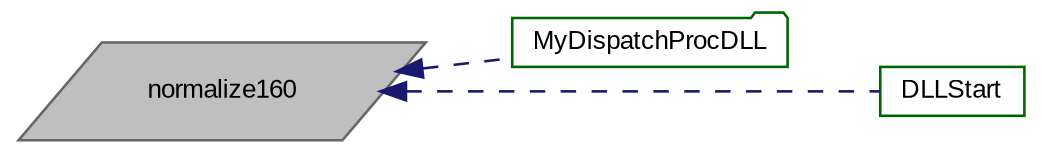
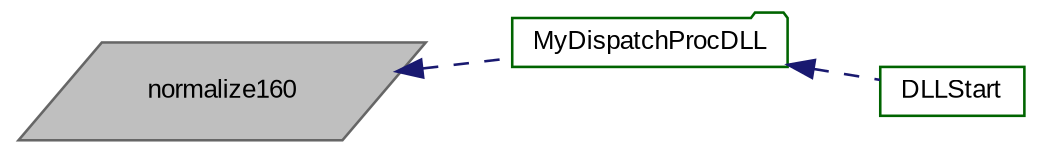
edge "DLLStart" -> "normalize160": now "DLLStart" -> "MyDispatchProcDLL"
